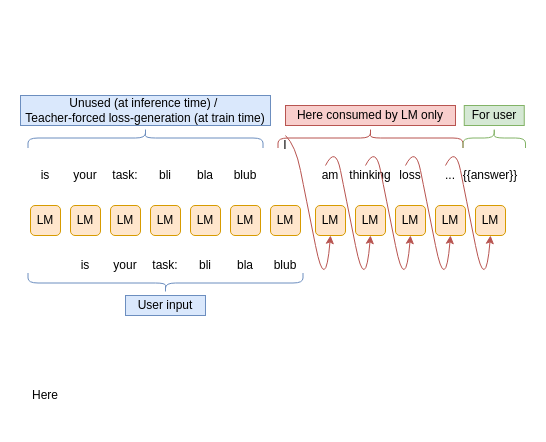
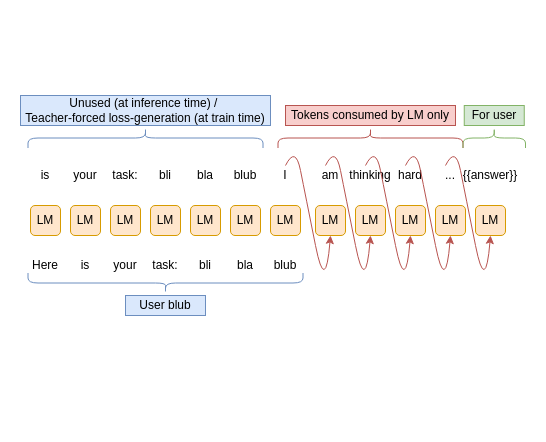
node "Here consumed by LM only": label "Here consumed by LM only" -> "Tokens consumed by LM only"
node "I": moved (286, 146) -> (286, 176)
node "loss": label "loss" -> "hard"
node "User input": label "User input" -> "User blub"
node "Here": moved (46, 396) -> (46, 266)
